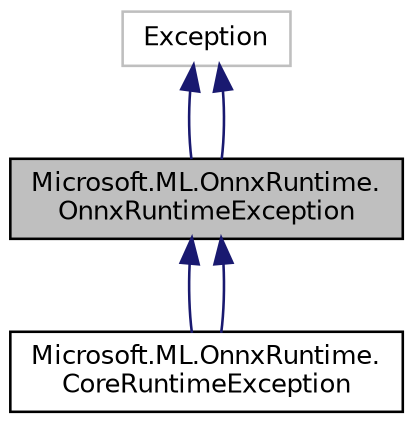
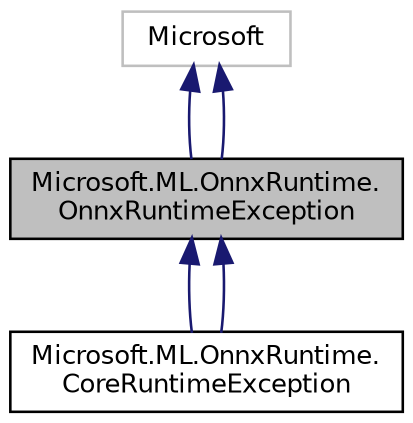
node "Exception": label "Exception" -> "Microsoft"
